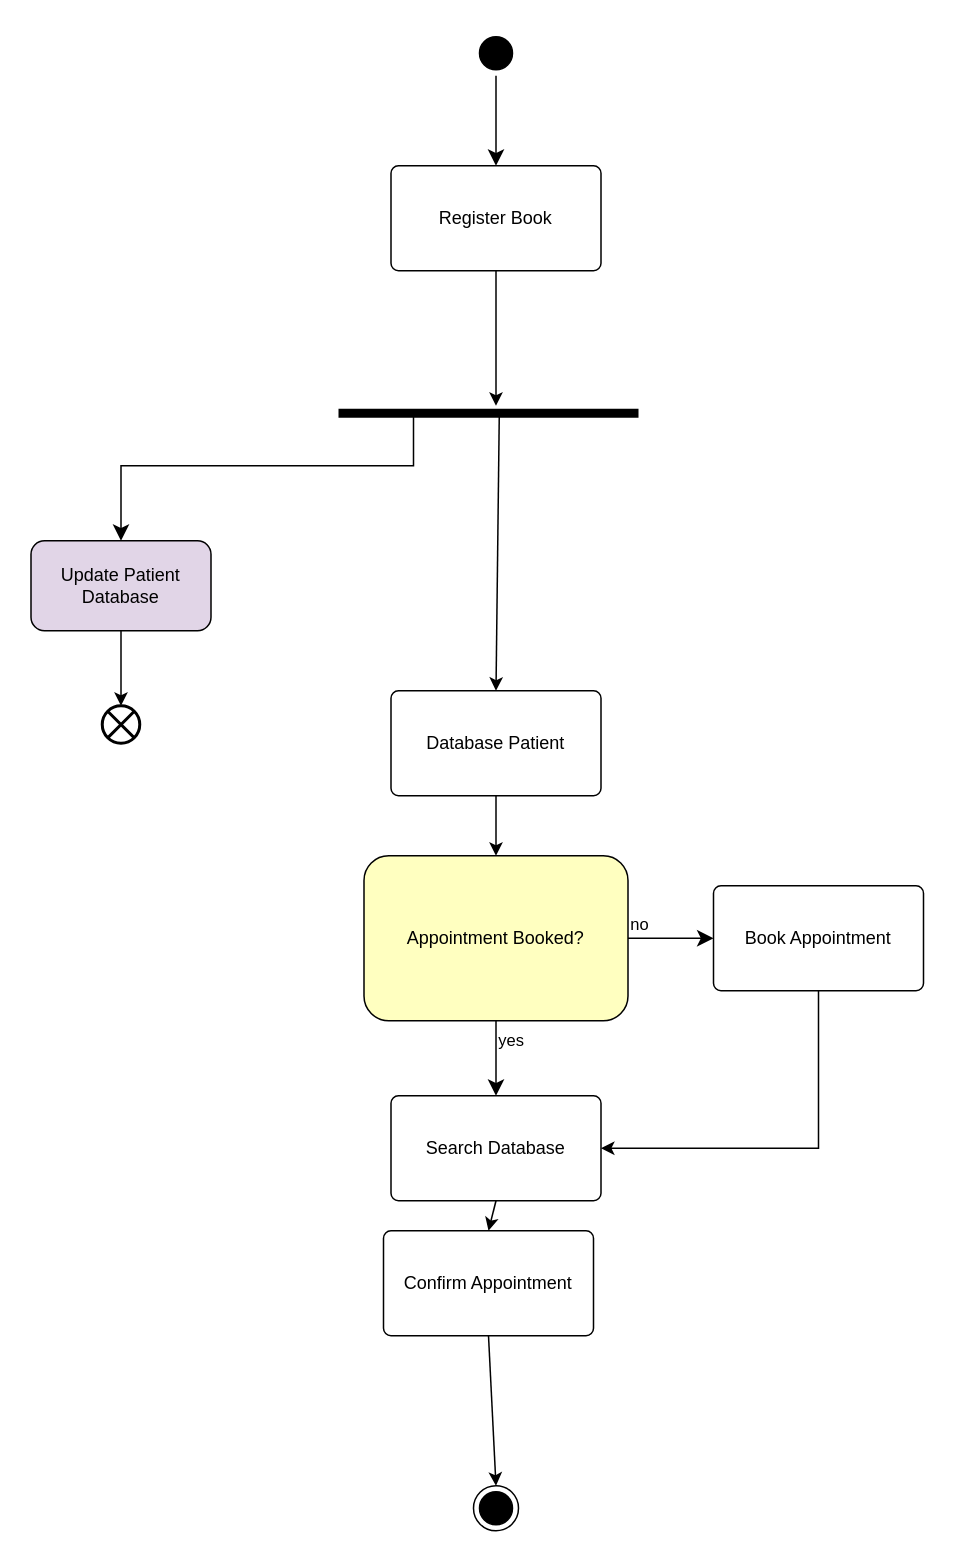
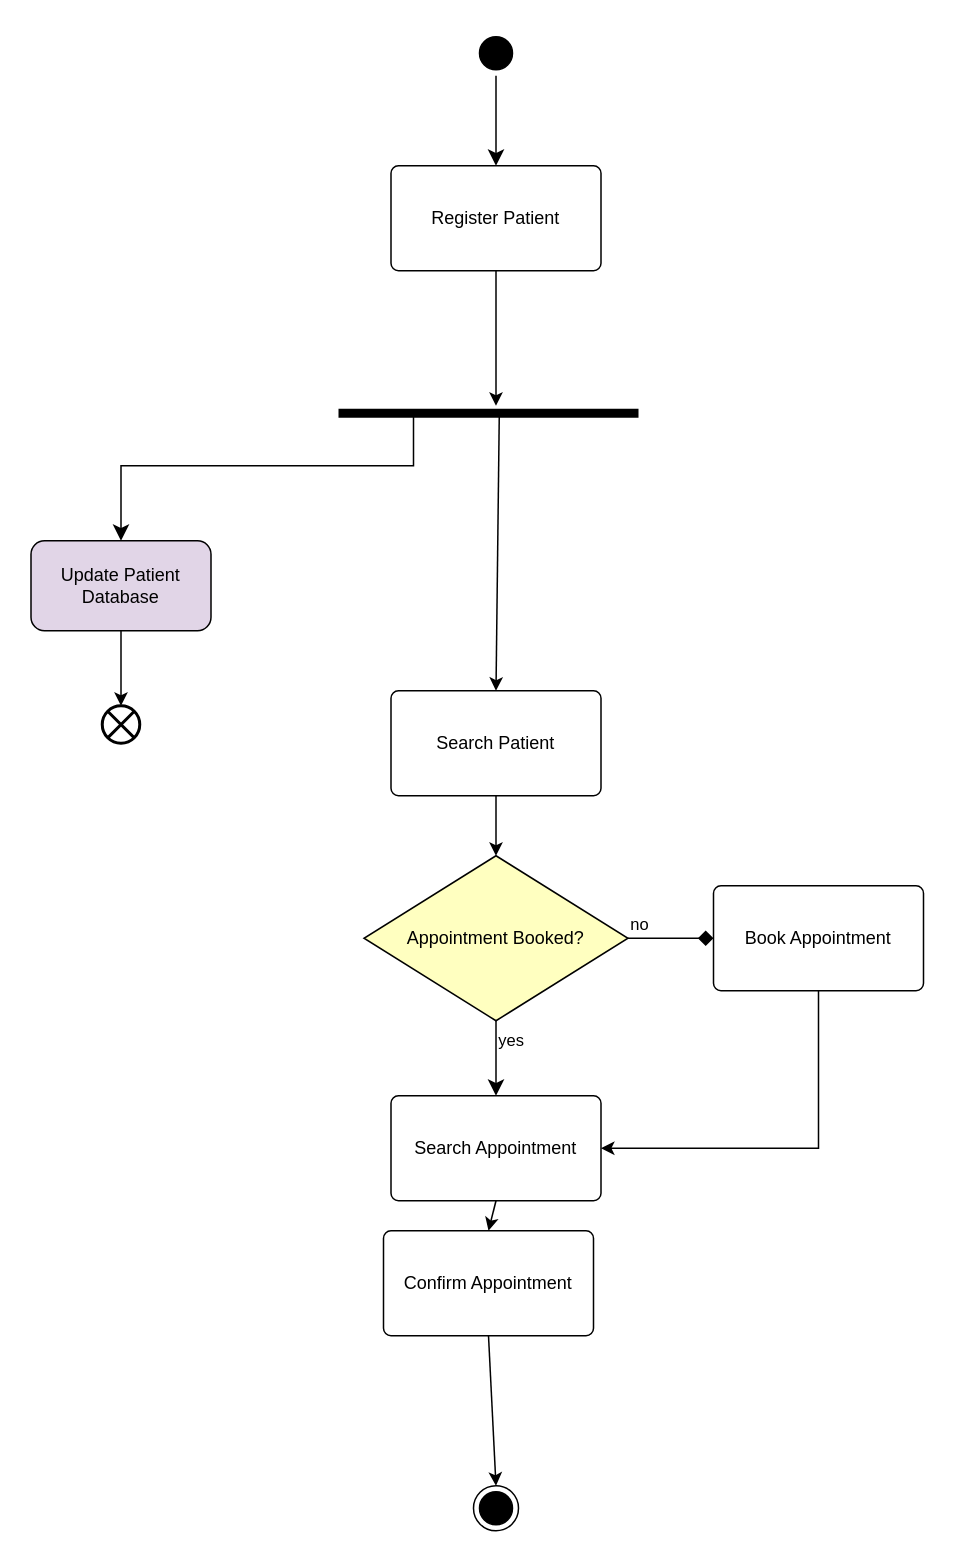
node "Register Book": label "Register Book" -> "Register Patient"
node "Database Patient": label "Database Patient" -> "Search Patient"
node "Appointment Booked?": shape rounded rectangle -> diamond
edge "Appointment Booked?" -> "Book Appointment": arrowhead classic -> diamond
node "Search Database": label "Search Database" -> "Search Appointment"
